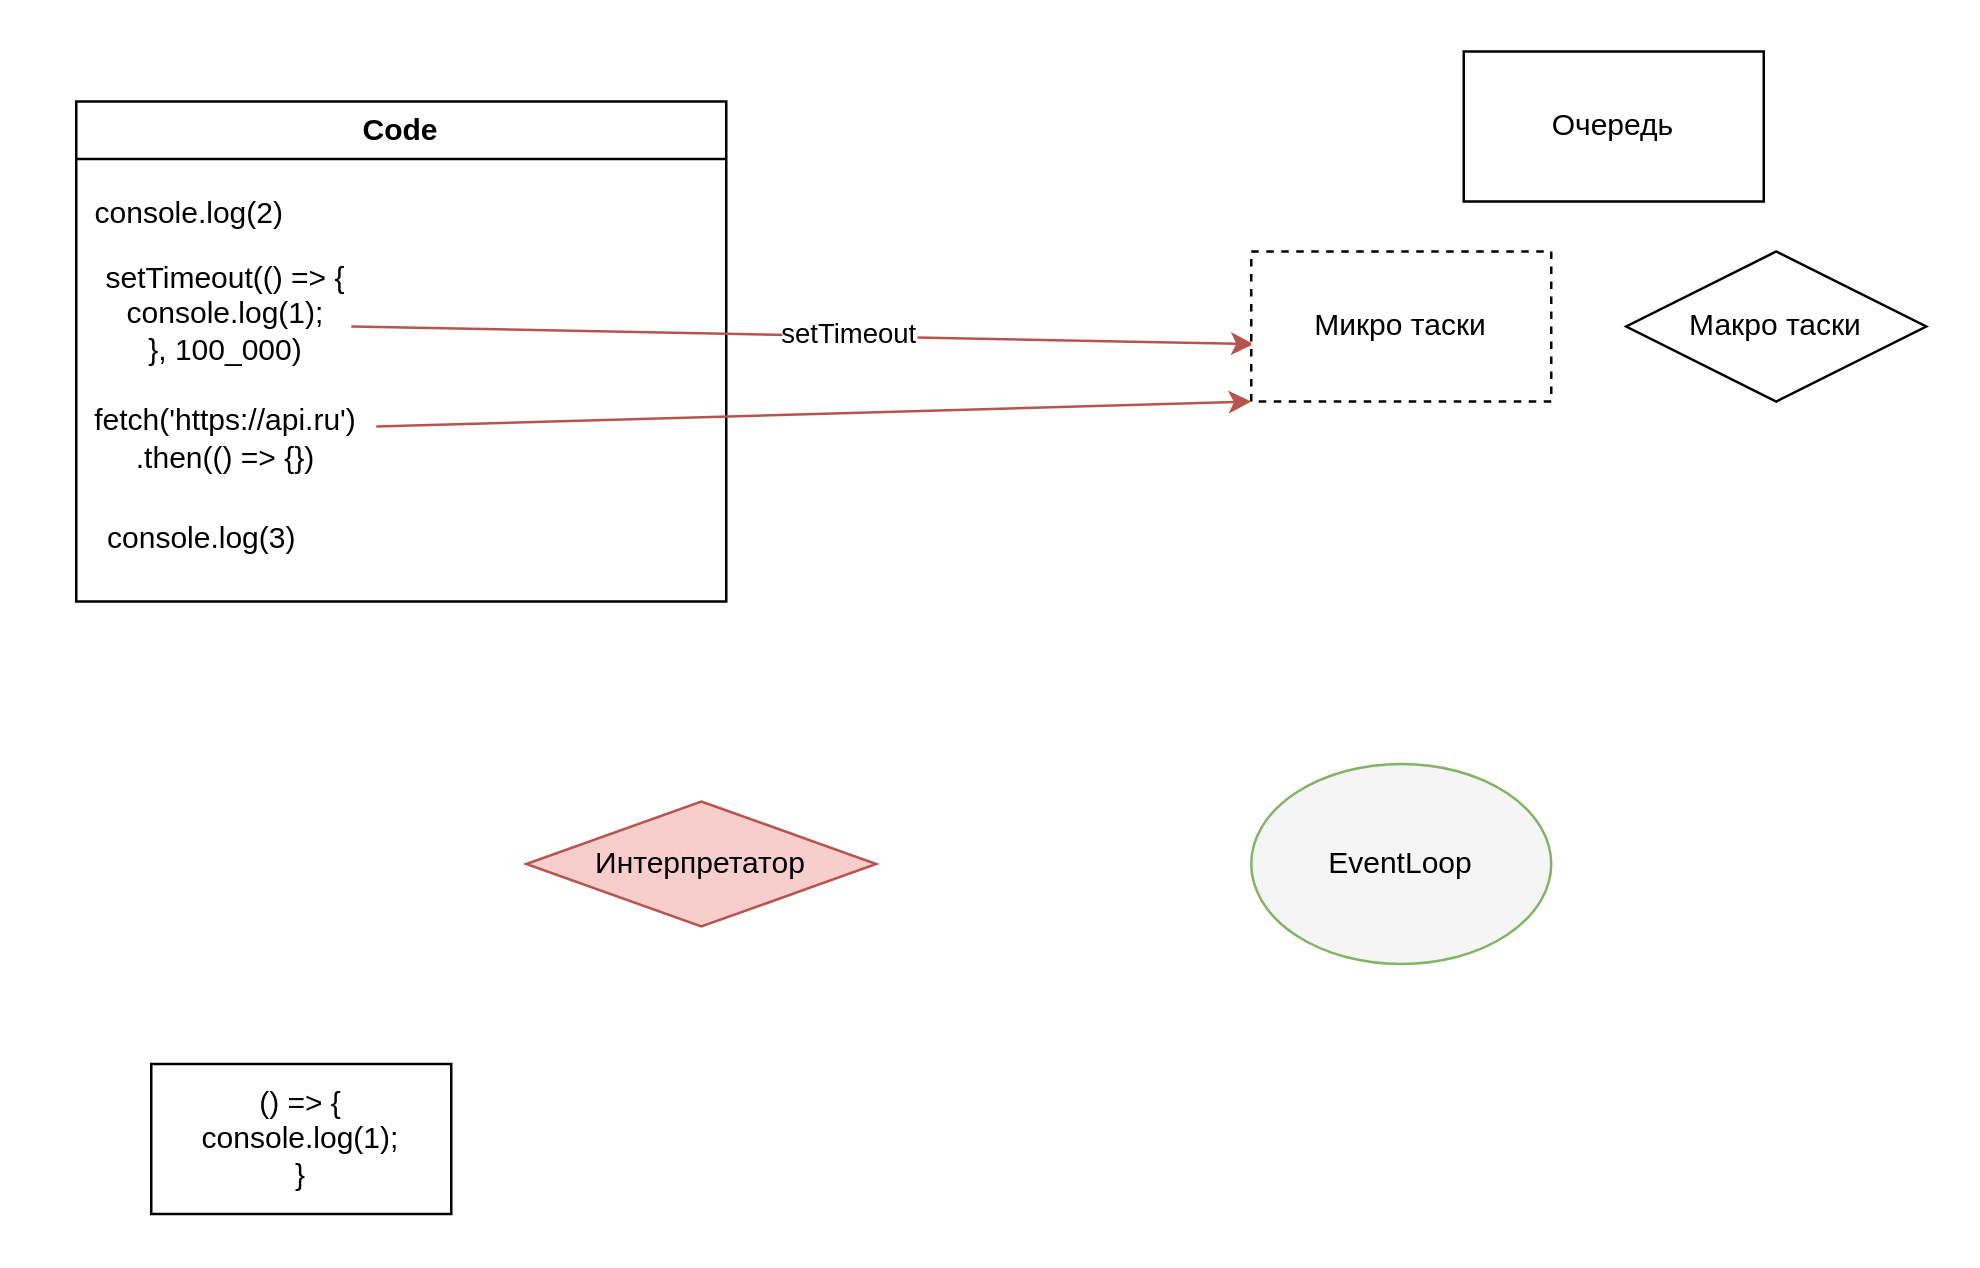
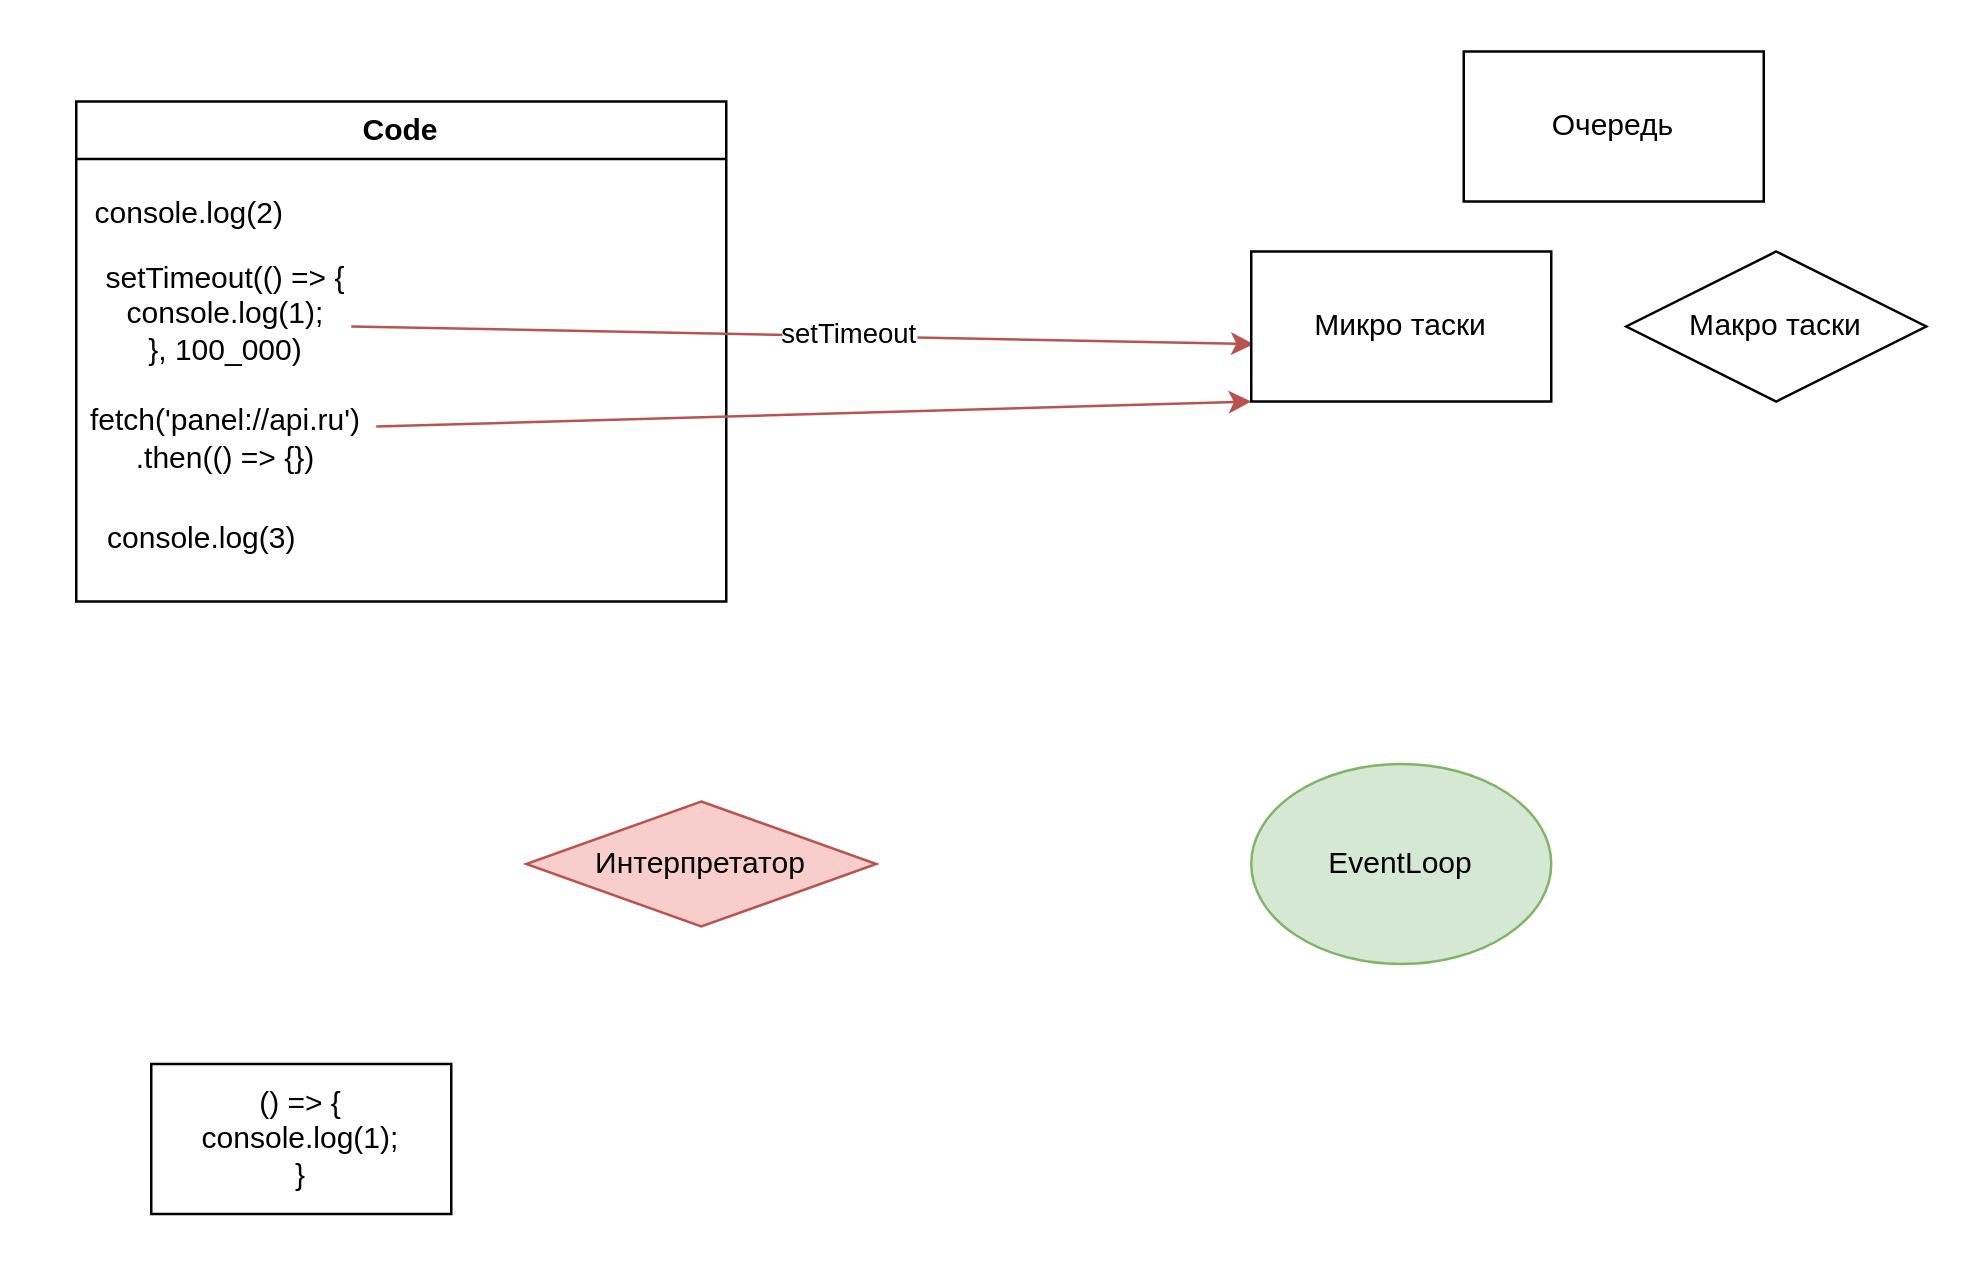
node "Микро таски": style dashed -> solid
node "fetch('https://api.ru') .then(() => {})": label "fetch('https://api.ru') .then(() => {})" -> "fetch('panel://api.ru') .then(() => {})"
node "EventLoop": fillcolor #f5f5f5 -> #d5e8d4
